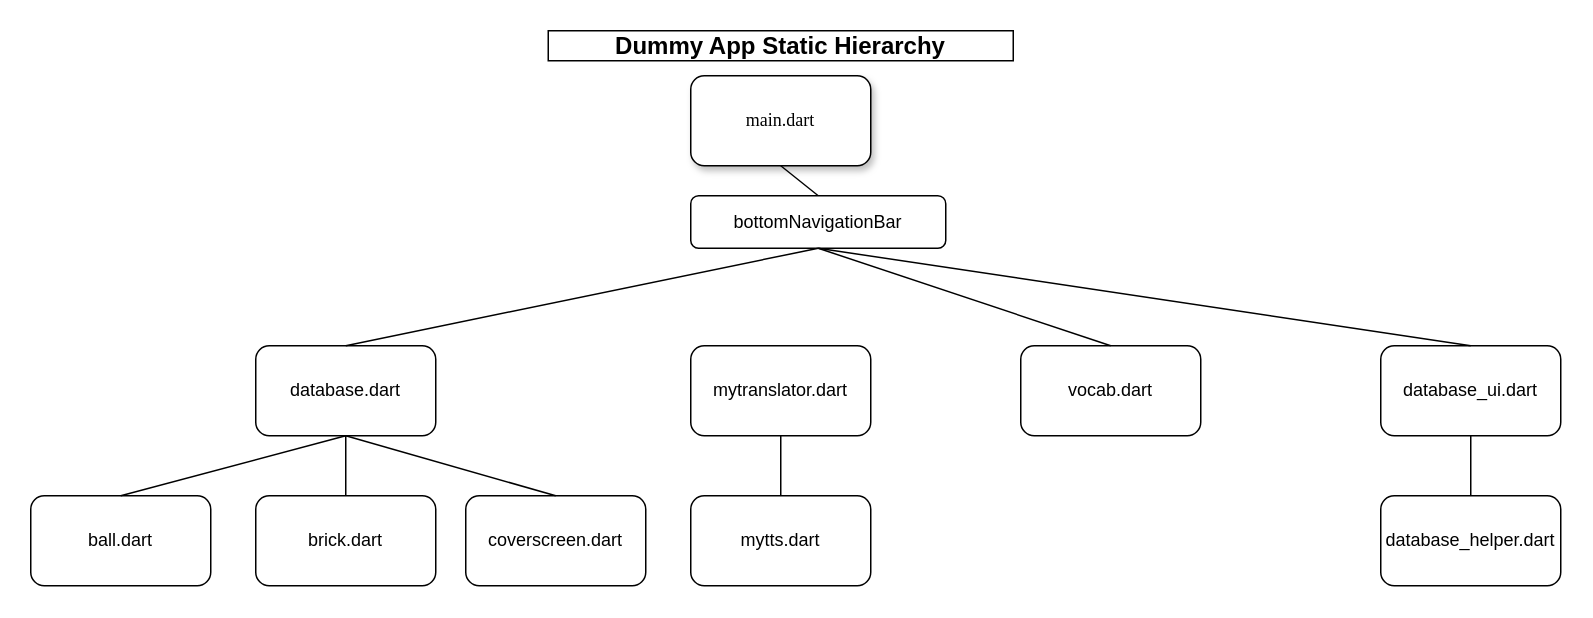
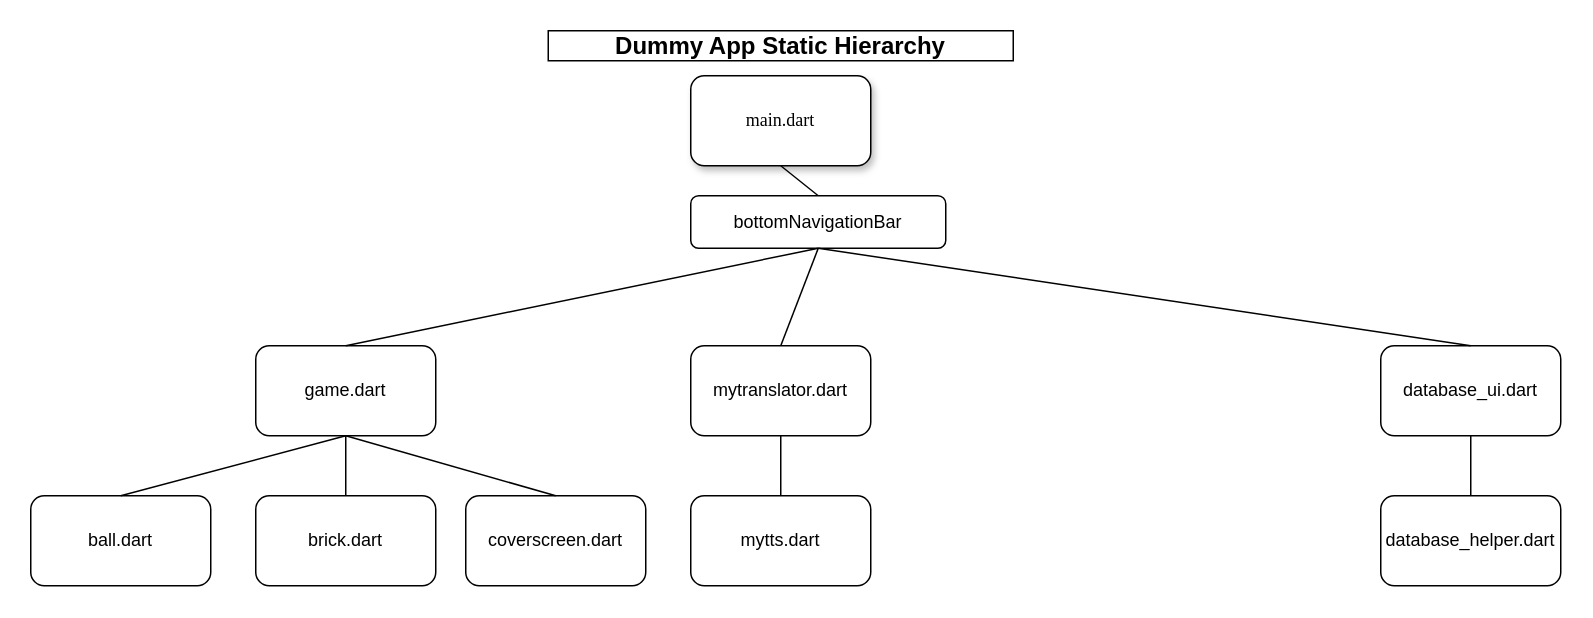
edge "bottomNavigationBar" -- "mytranslator.dart": added
edge "bottomNavigationBar" -- "vocab.dart": removed
node "database.dart": label "database.dart" -> "game.dart"
node "vocab.dart": removed
